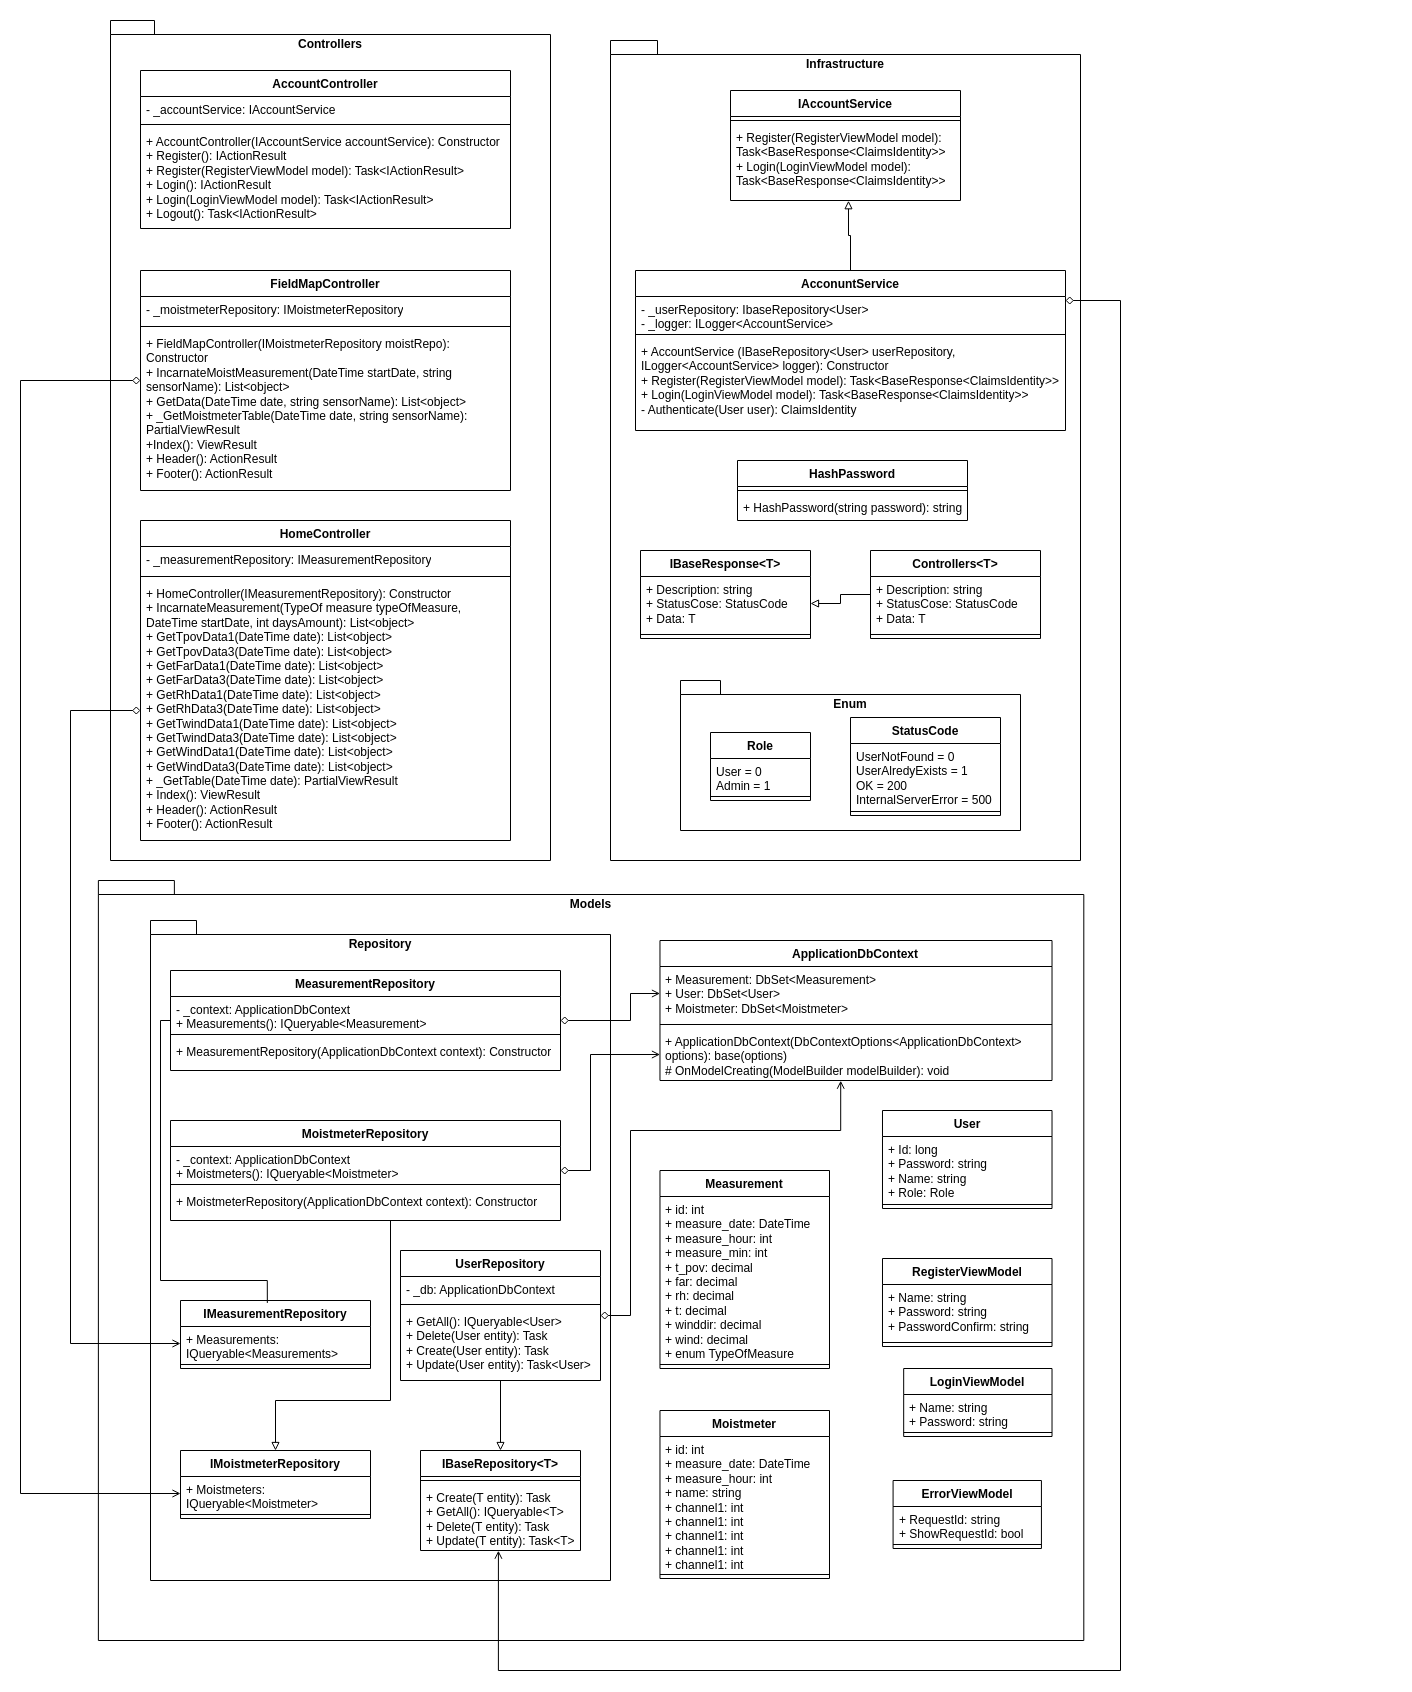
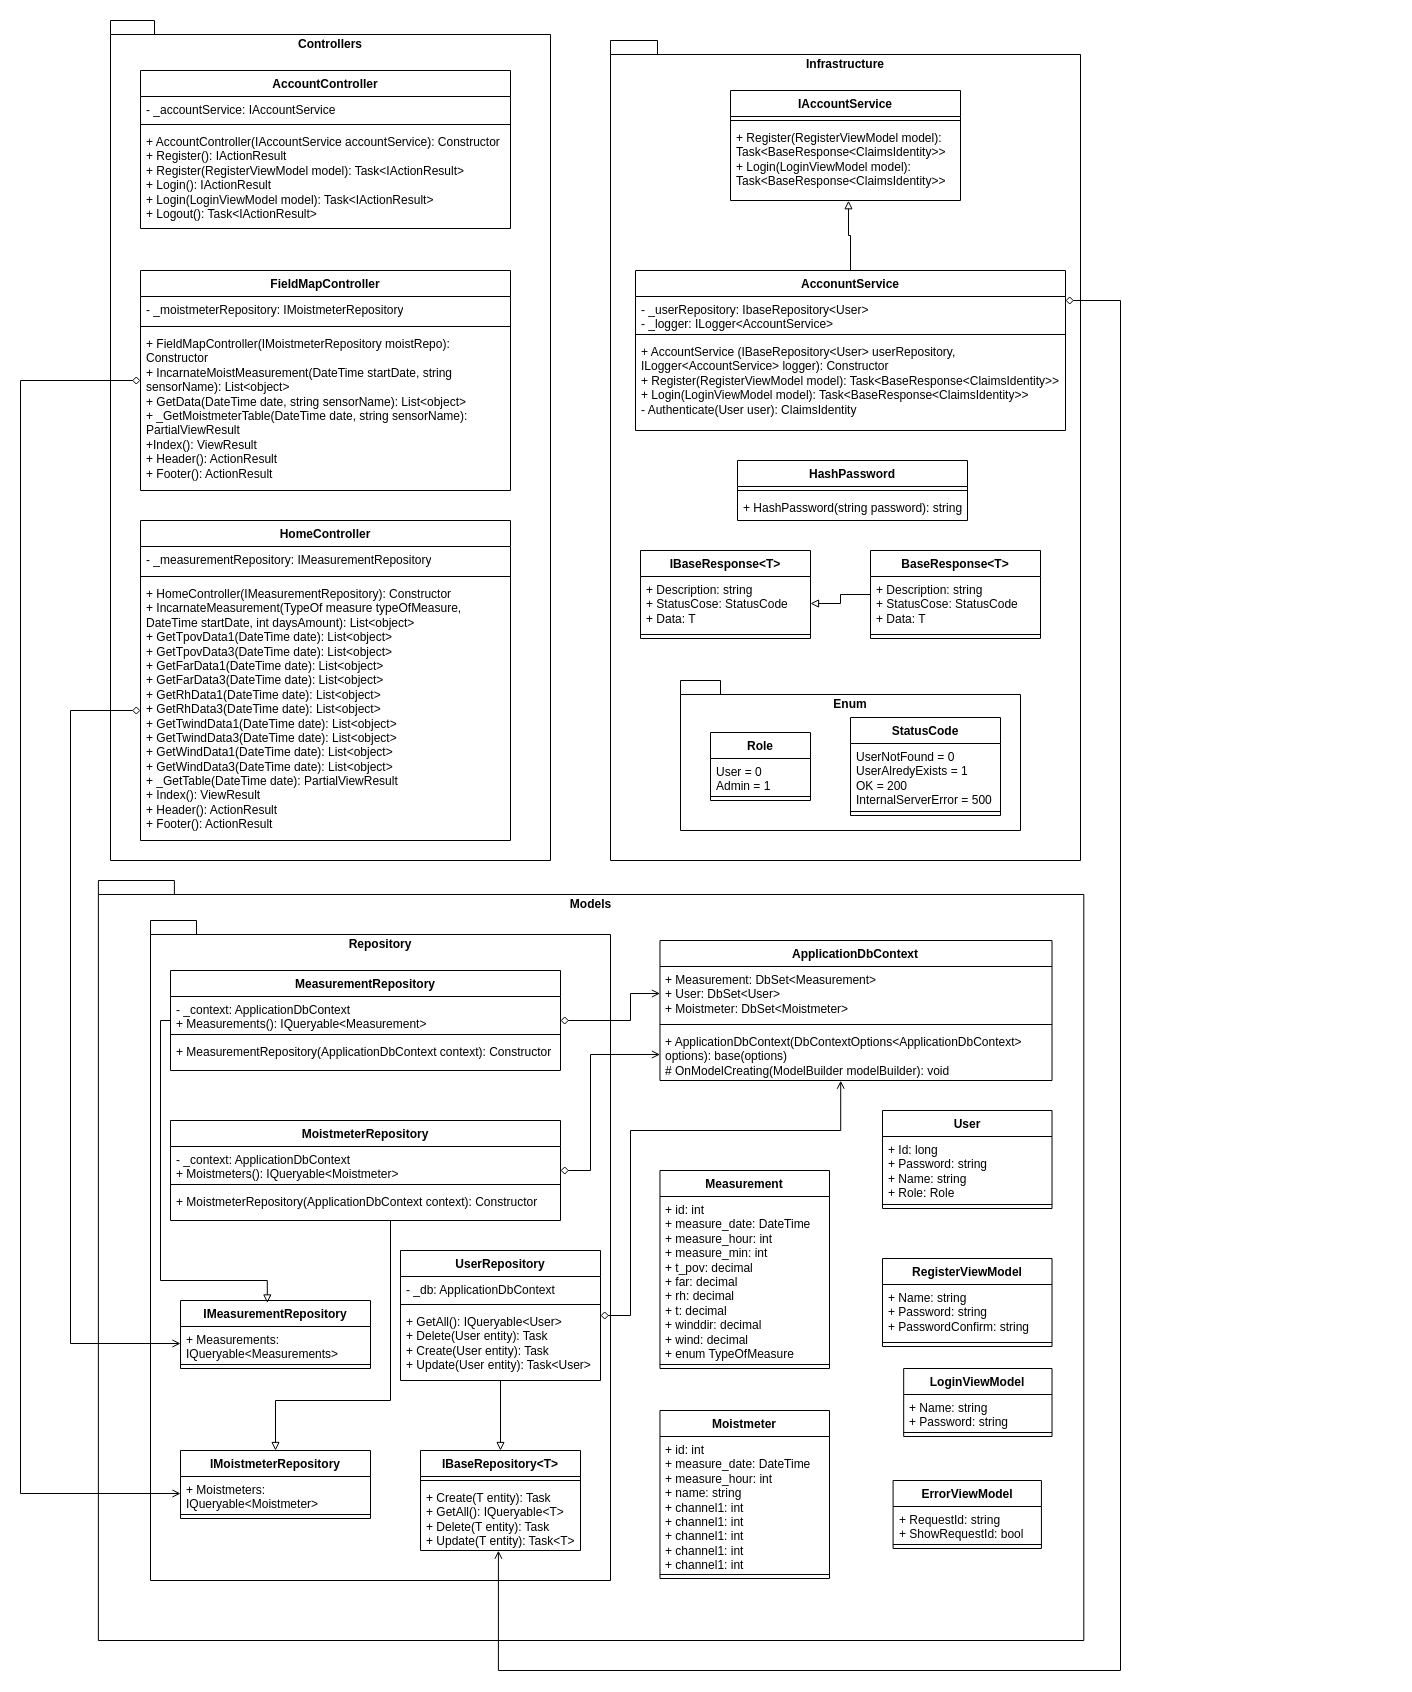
node "Controllers<T>": label "Controllers<T>" -> "BaseResponse<T>"
edge "MeasurementRepository" -- "IMeasurementRepository": arrowhead none -> block
